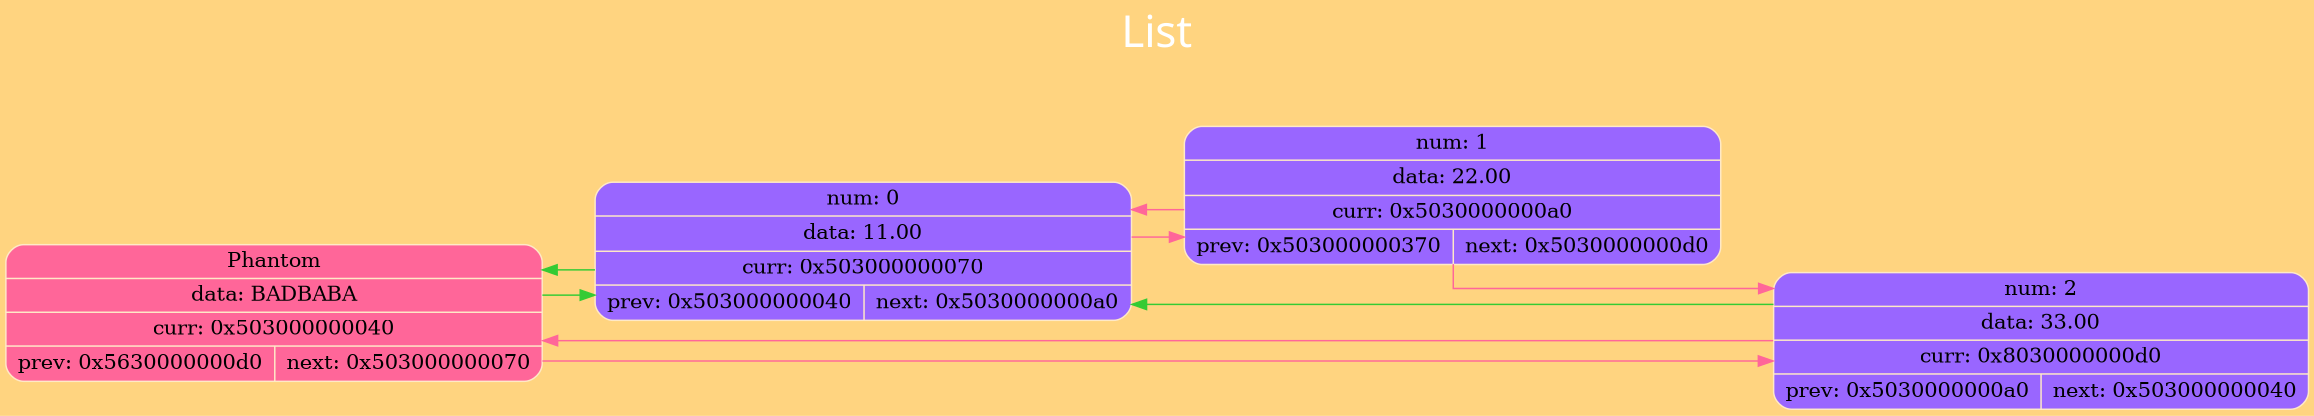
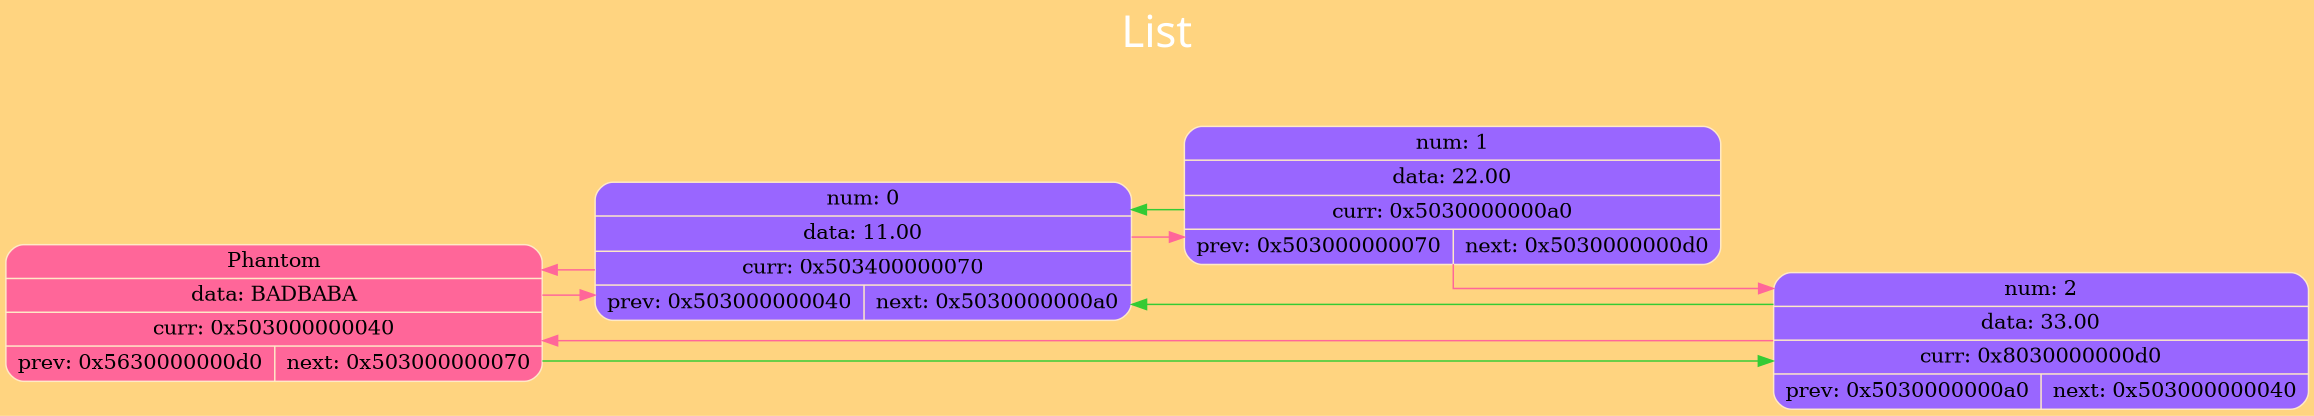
edge "num: 1" -> "num: 0": color #ff6699 -> #34cb34
node "num: 1": text "prev: 0x503000000370" -> "prev: 0x503000000070"
node "num: 0": text "curr: 0x503000000070" -> "curr: 0x503400000070"
edge "num: 0" -> "Phantom": color #34cb34 -> #ff6699
edge "Phantom" -> "num: 0": color #34cb34 -> #ff6699
edge "Phantom" -> "num: 2": color #ff6699 -> #34cb34
